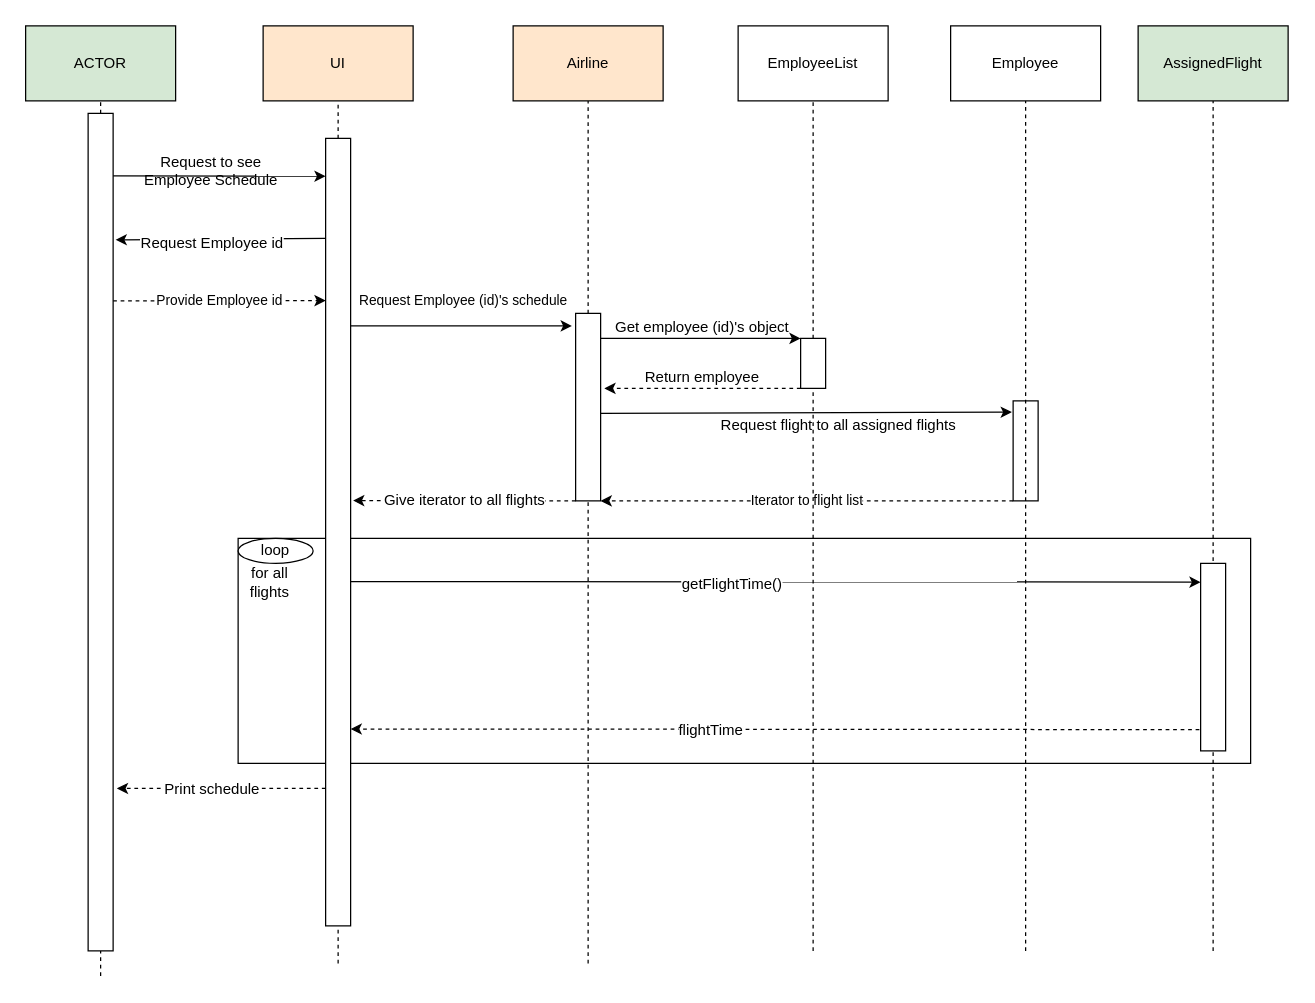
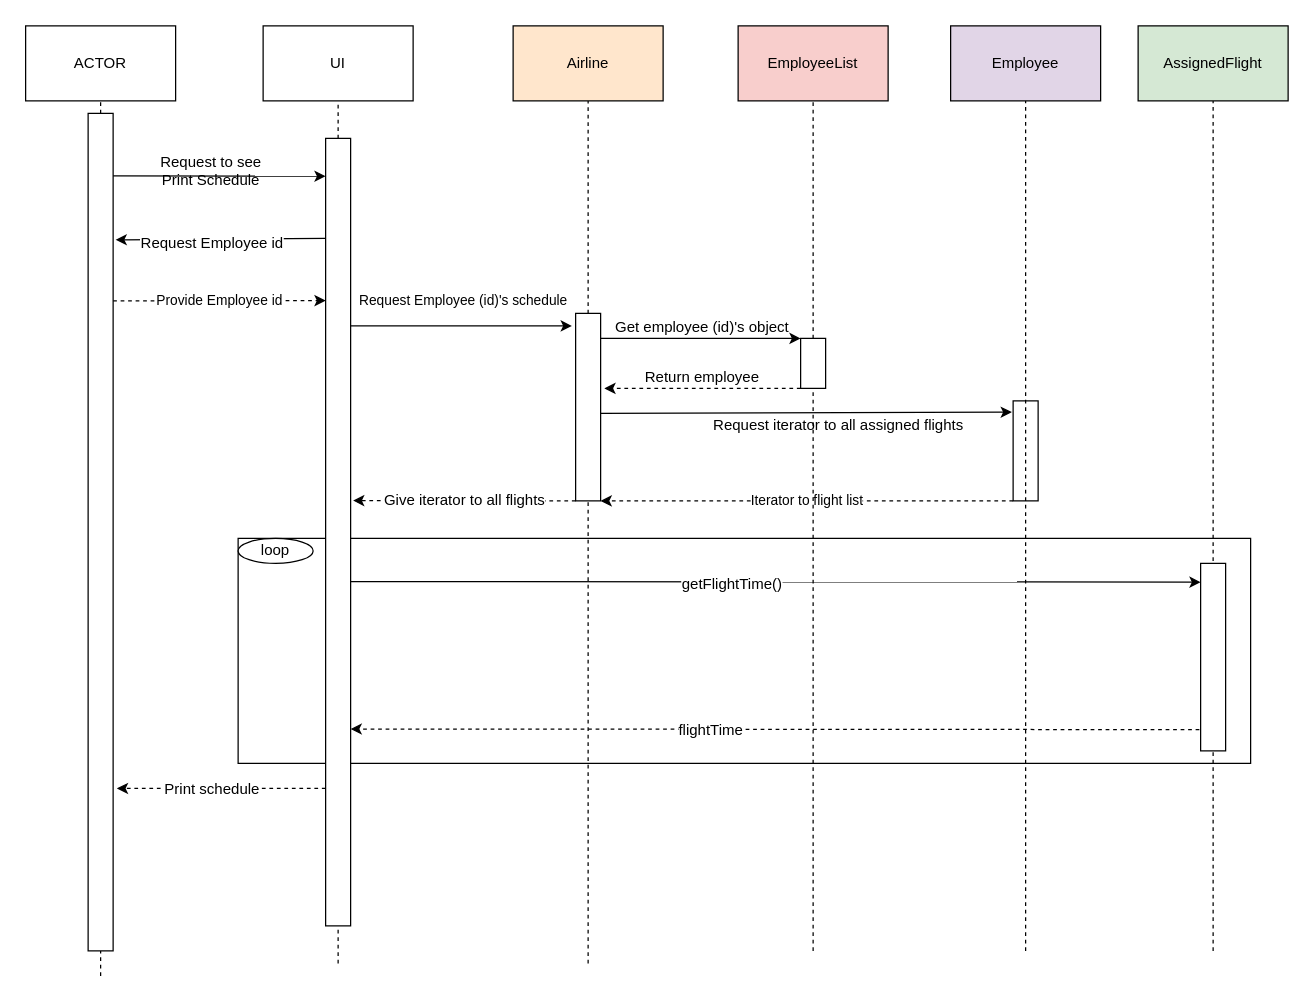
node "ACTOR": fillcolor #d5e8d4 -> #ffffff
node "UI": fillcolor #ffe6cc -> #ffffff
node "EmployeeList": fillcolor #ffffff -> #f8cecc
node "Employee": fillcolor #ffffff -> #e1d5e7
node "Request to see Employee Schedule": label "Request to see Employee Schedule" -> "Request to see Print Schedule"
node "Request flight to all assigned flights": label "Request flight to all assigned flights" -> "Request iterator to all assigned flights"
node "for all flights": removed
